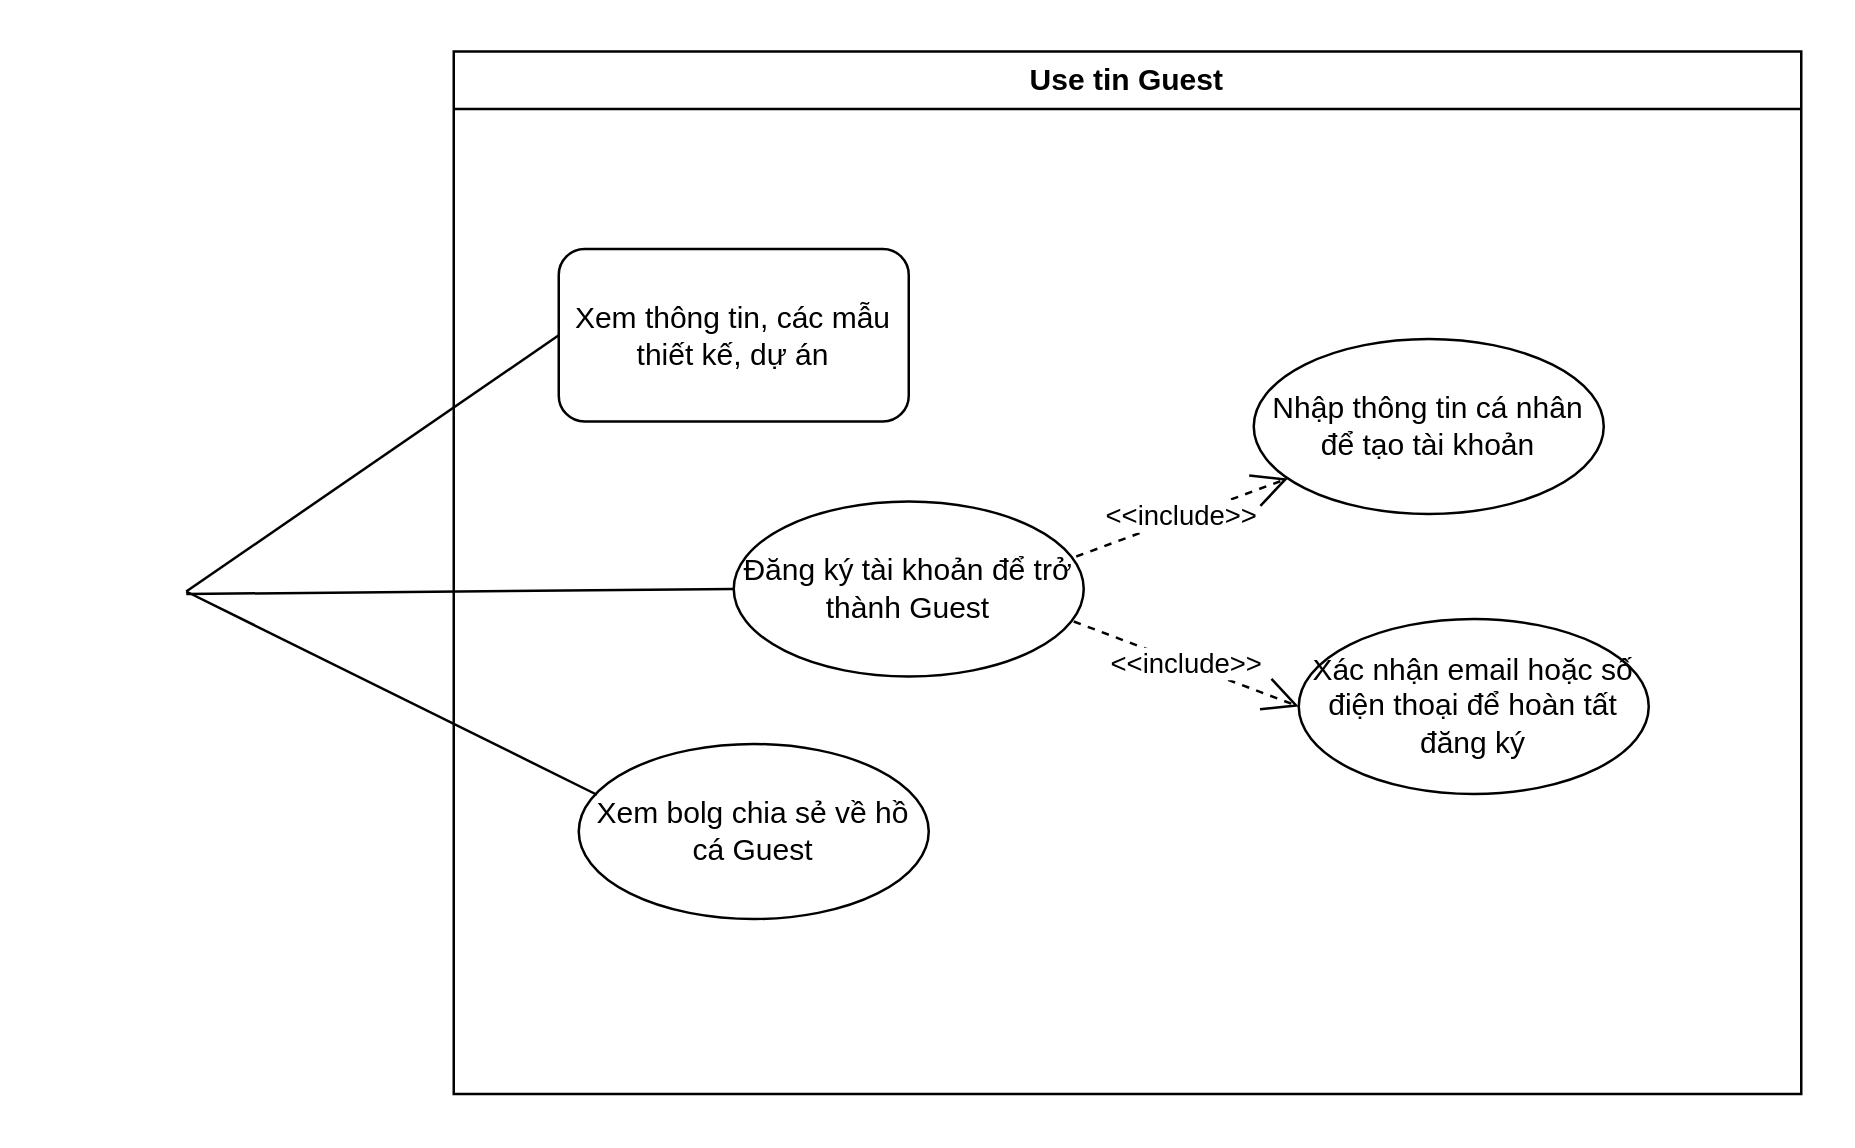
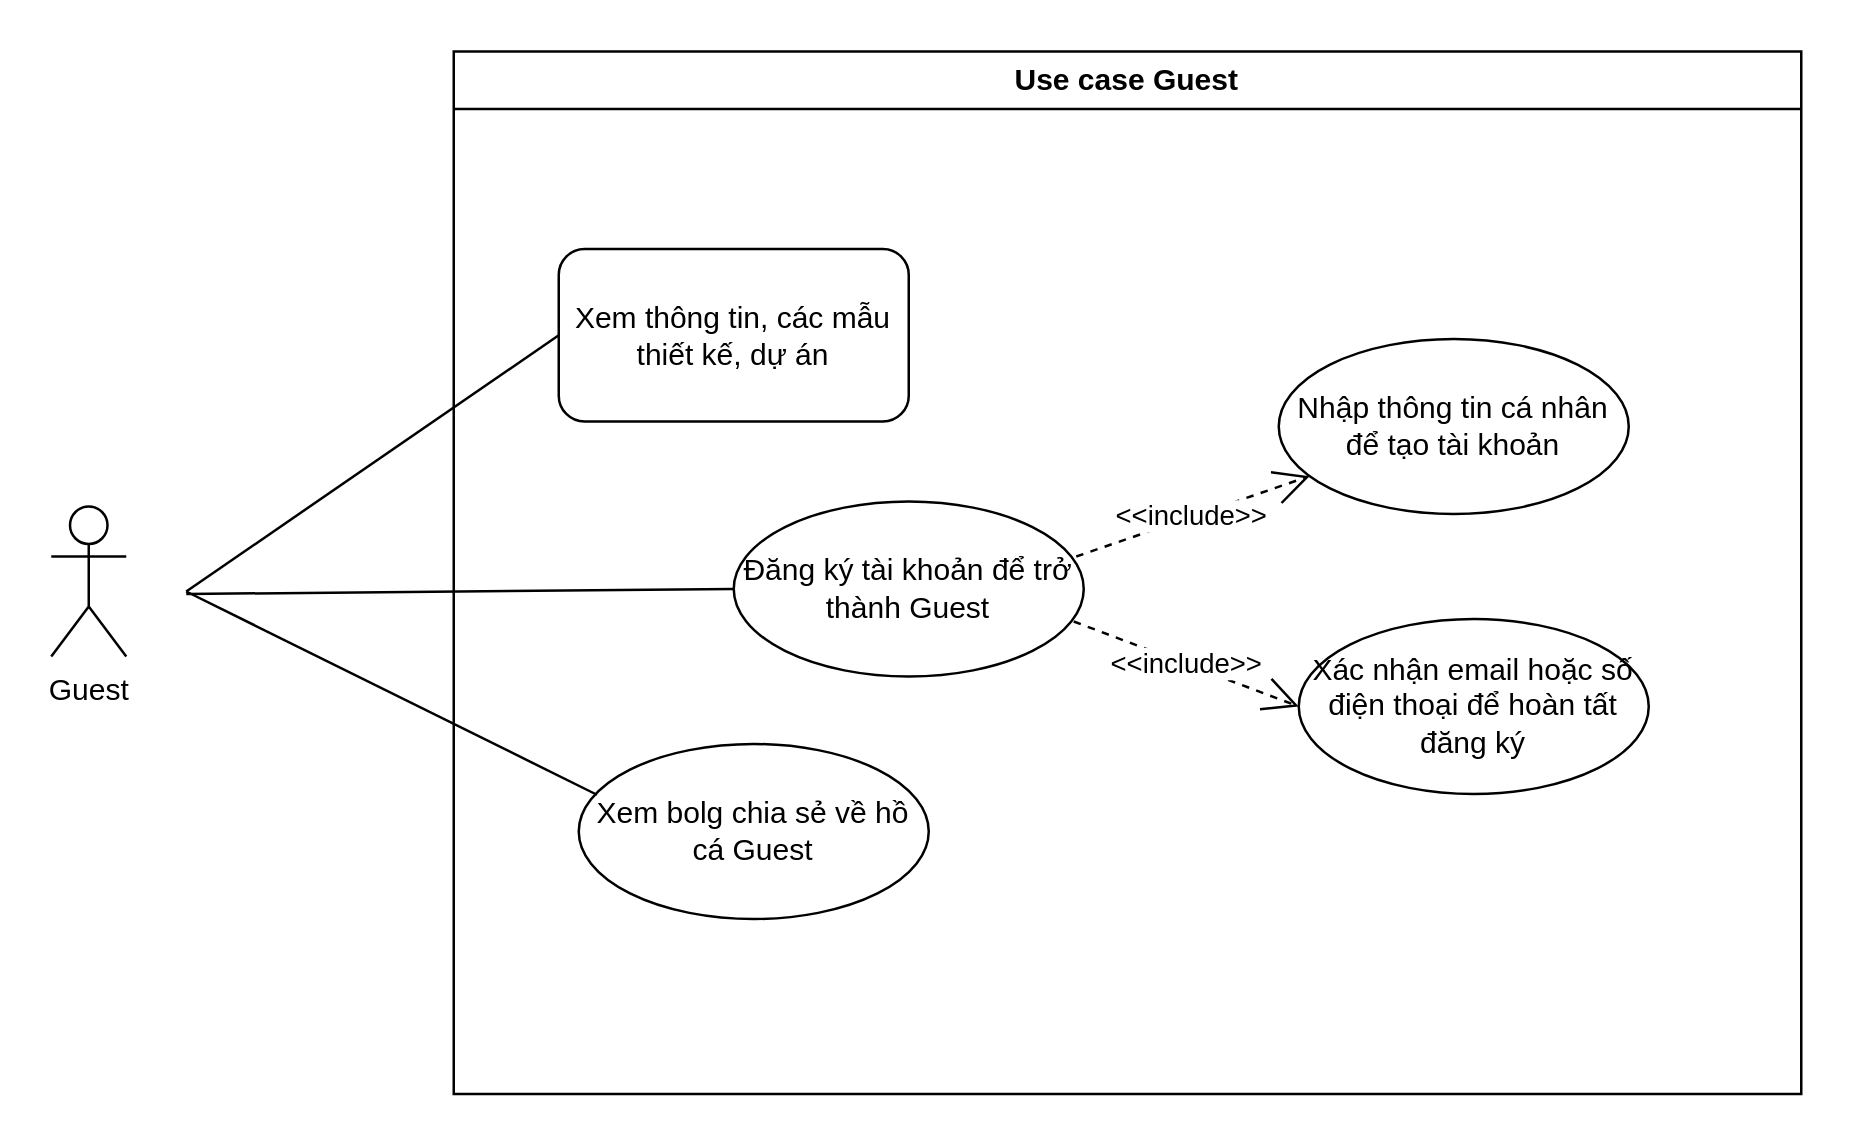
node "Use tin Guest": label "Use tin Guest" -> "Use case Guest"
node "Nhập thông tin cá nhân để tạo tài khoản": moved (1429, 426) -> (1454, 426)
node "Guest": added
